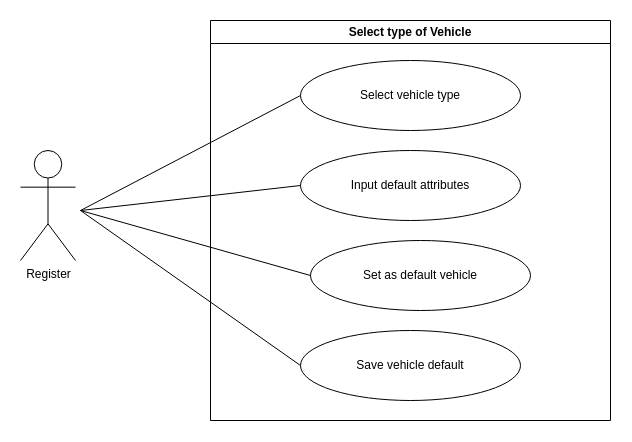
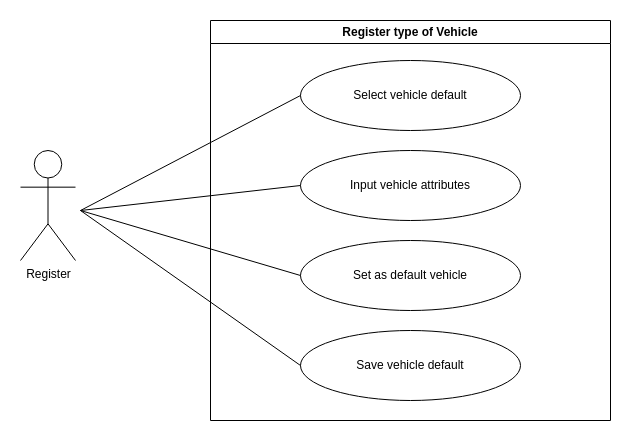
node "Select type of Vehicle": label "Select type of Vehicle" -> "Register type of Vehicle"
node "Select vehicle type": label "Select vehicle type" -> "Select vehicle default"
node "Input default attributes": label "Input default attributes" -> "Input vehicle attributes"
node "Set as default vehicle": moved (421, 276) -> (411, 276)
